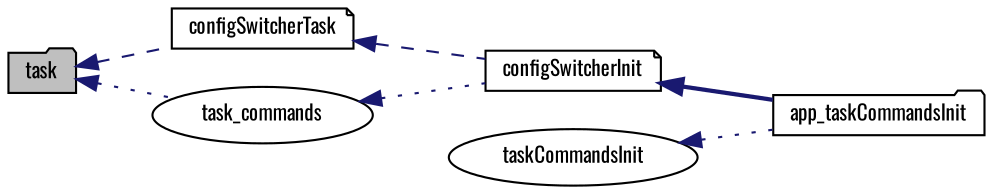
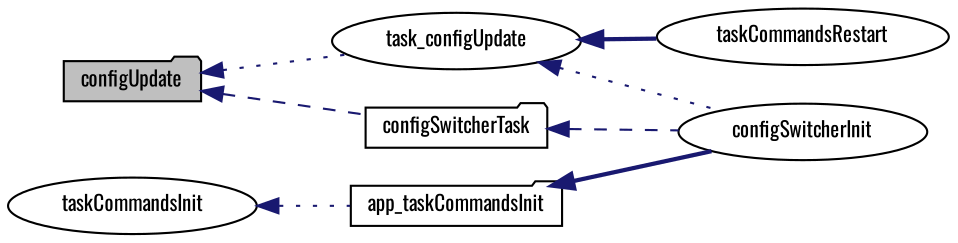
node "configSwitcherTask": shape note -> folder
node "taskCommandsRestart": added
node "configSwitcherInit": shape note -> ellipse
node "task": label "task" -> "configUpdate"
edge "app_taskCommandsInit" -> "configSwitcherInit": reversed
node "task_commands": label "task_commands" -> "task_configUpdate"
